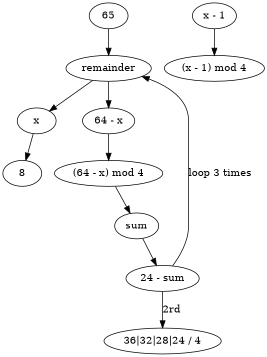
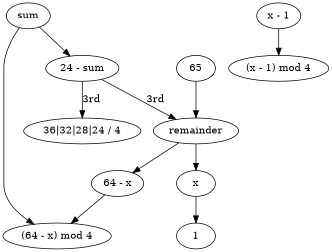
node "8": label "8" -> "1"
edge "24 - sum" -> "remainder": label "loop 3 times" -> "3rd"
edge "(64 - x) mod 4" -> "sum": reversed
edge "24 - sum" -> "36|32|28|24 / 4": label "2rd" -> "3rd"
